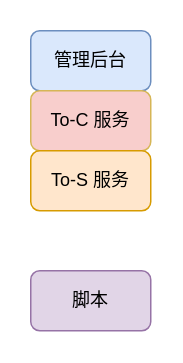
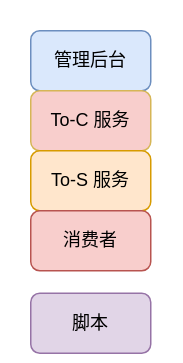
node "消费者": added
node "脚本": moved (91, 301) -> (91, 323)
